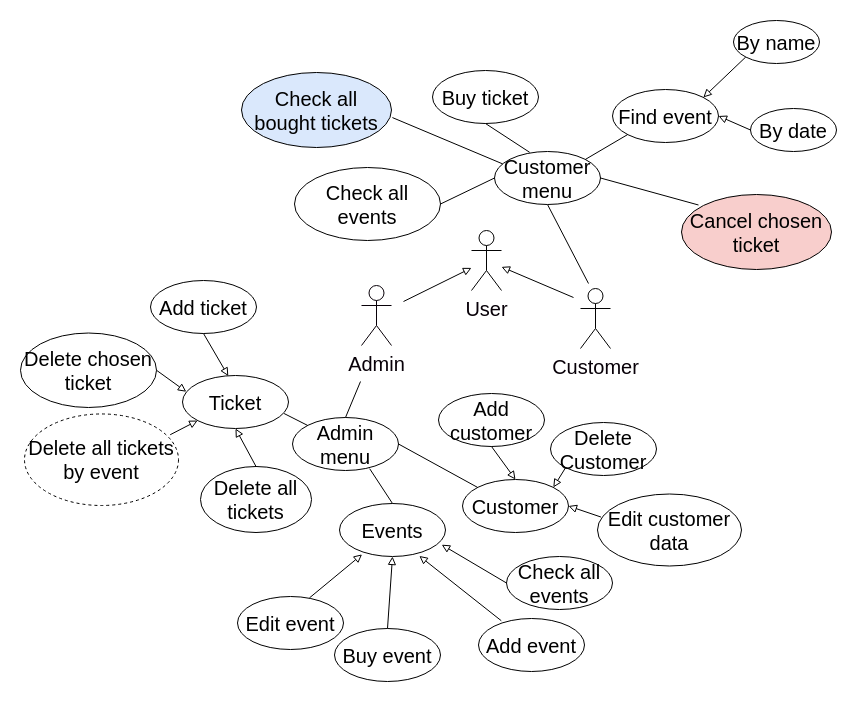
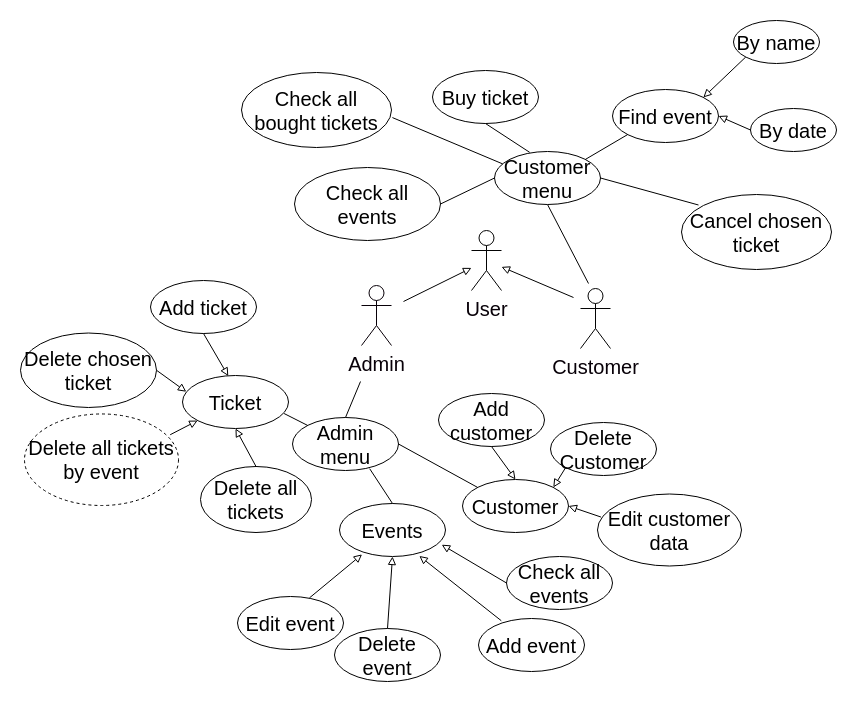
node "Check all bought tickets": fillcolor #dae8fc -> #ffffff
node "Cancel chosen ticket": fillcolor #f8cecc -> #ffffff
node "Buy event": label "Buy event" -> "Delete event"
